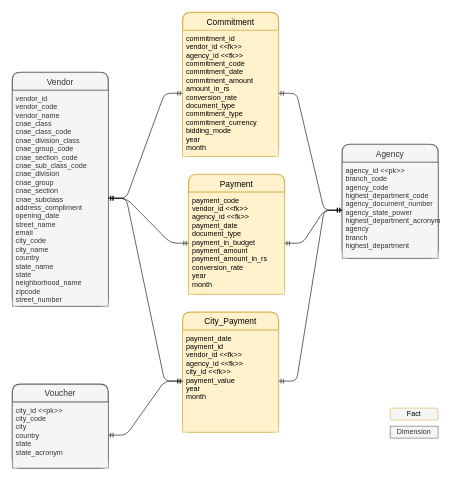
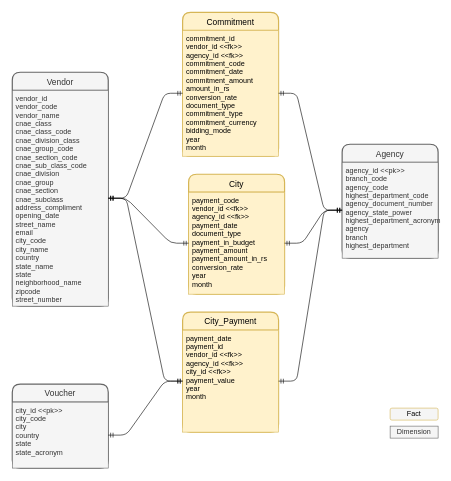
node "Payment": label "Payment" -> "City"
